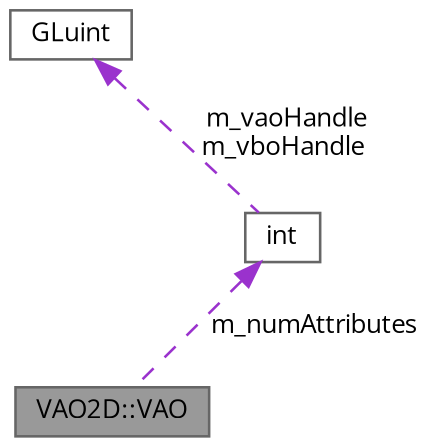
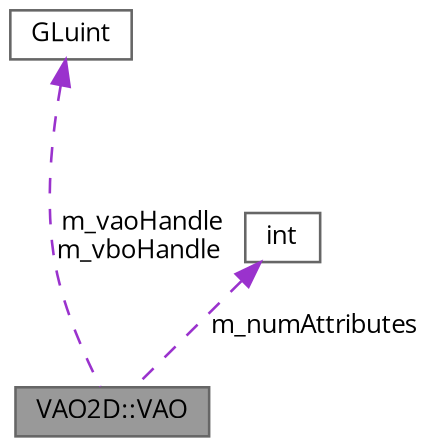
edge "int" -> "GLuint": now "VAO2D::VAO" -> "GLuint"
